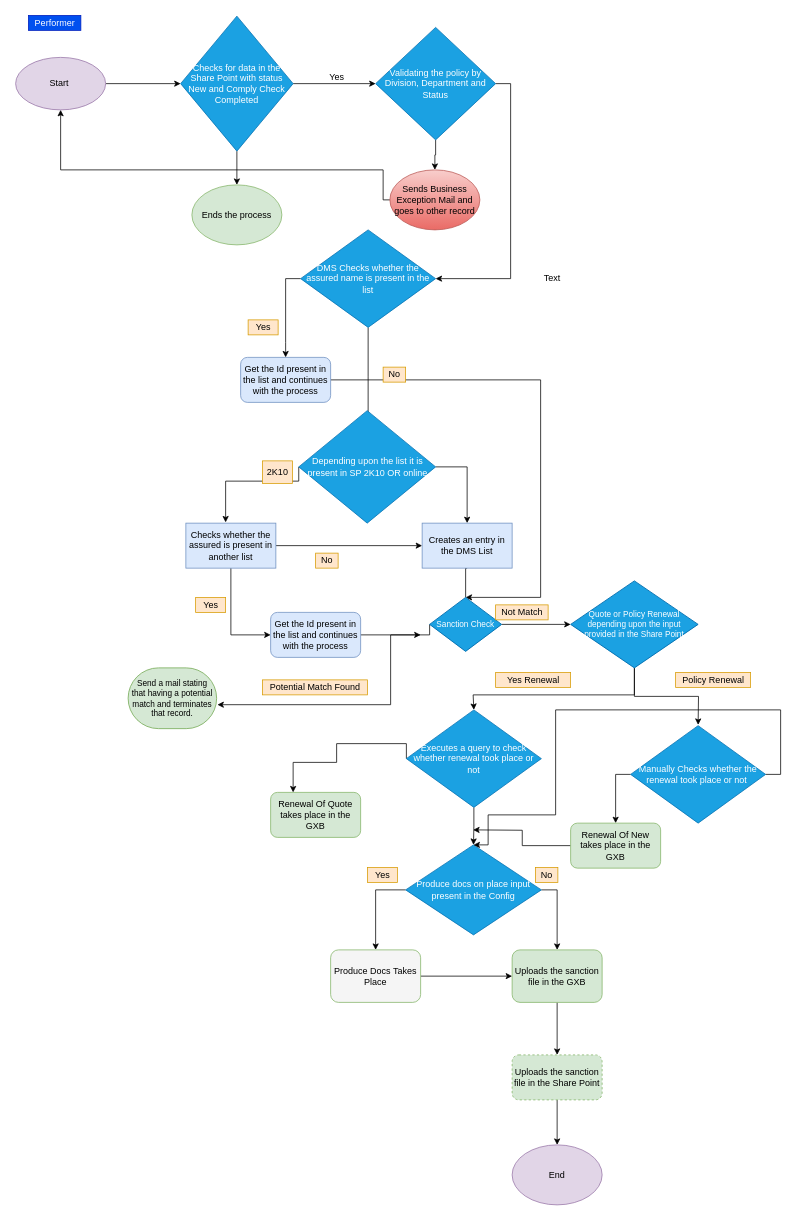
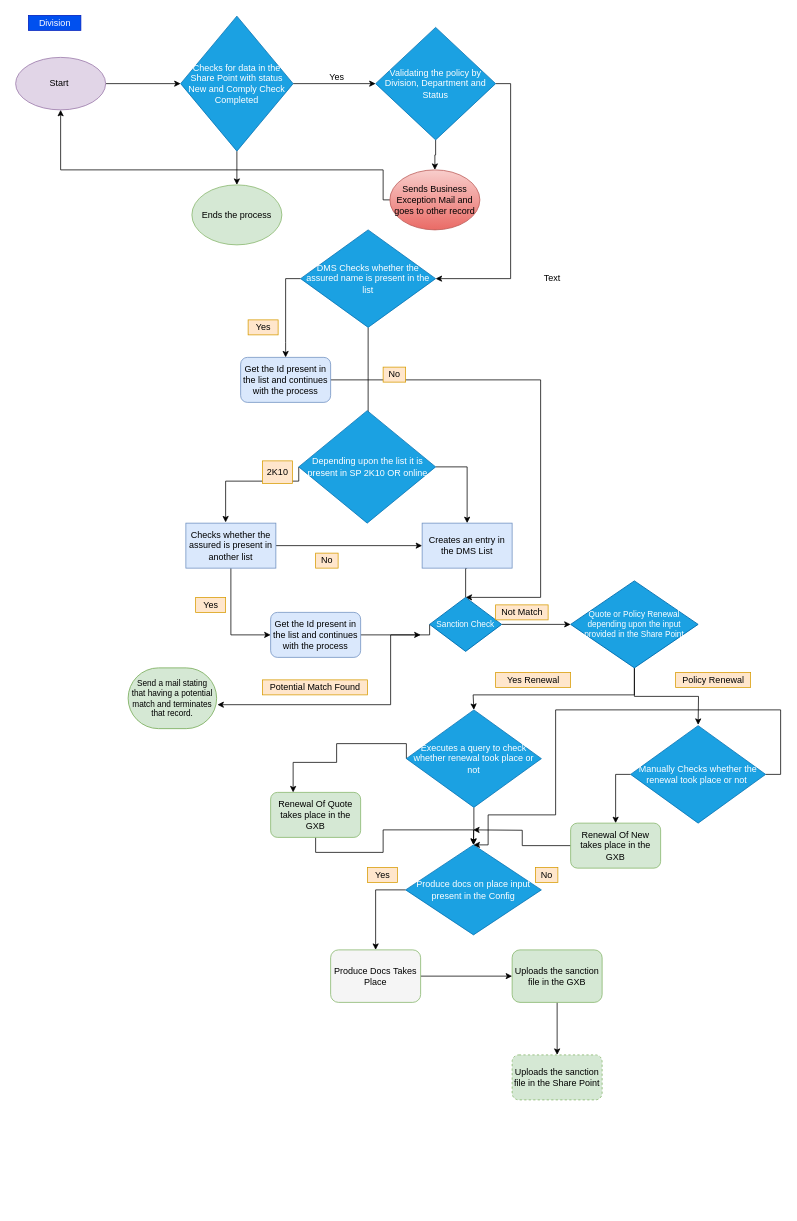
node "Performer": label "Performer" -> "Division"
edge "Renewal Of Quote takes place in the GXB" -> "Produce docs on place input present in the Config": added
edge "Produce docs on place input present in the Config" -> "Uploads the sanction file in the GXB": removed
edge "Uploads the sanction file in the Share Point" -> "End": removed
node "End": removed
